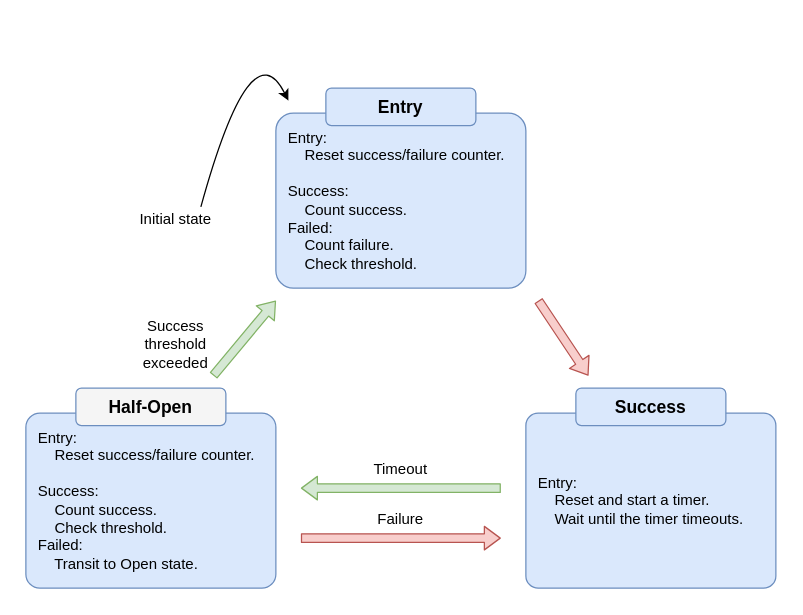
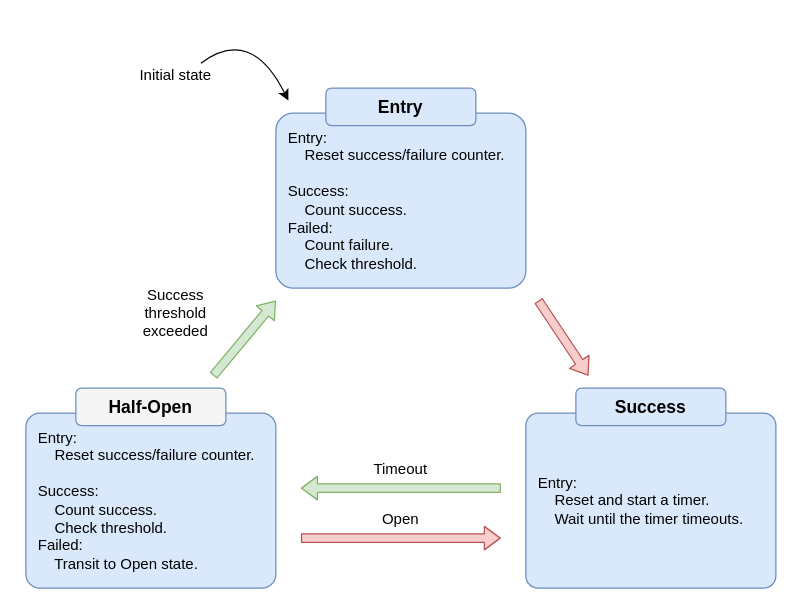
node "Initial state": moved (176, 219) -> (176, 76)
node "Success threshold exceeded": moved (176, 344) -> (176, 313)
node "Failure": label "Failure" -> "Open"
